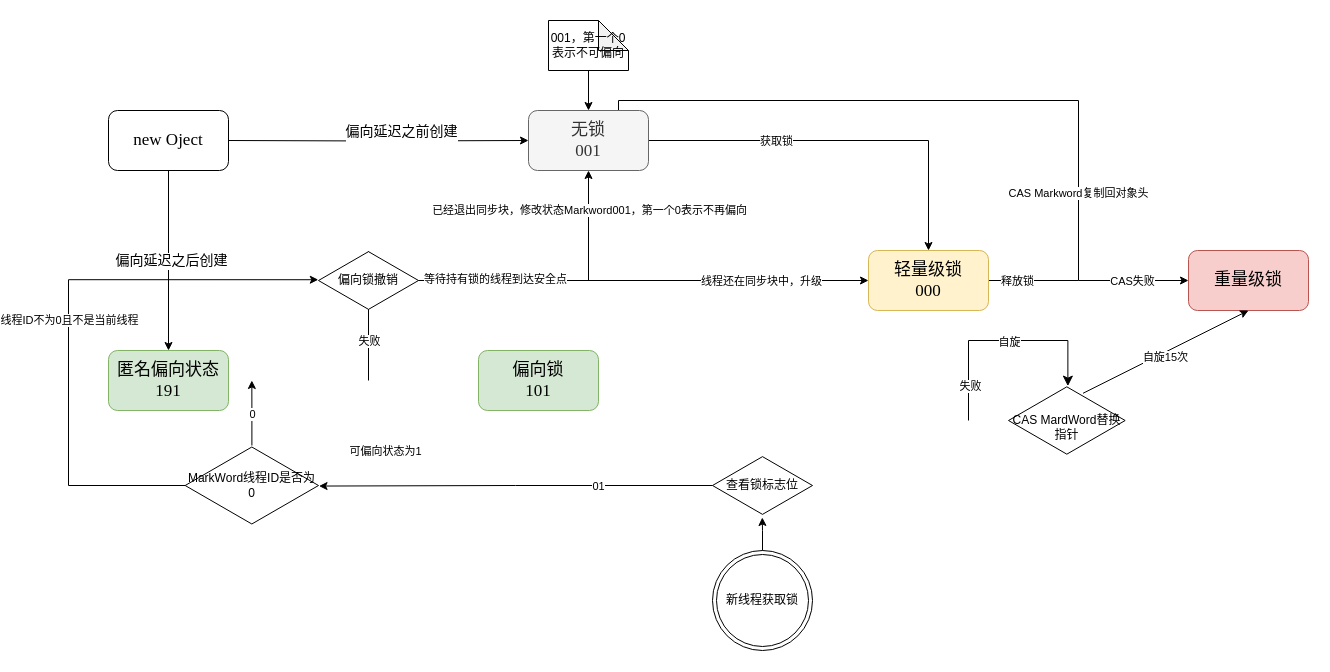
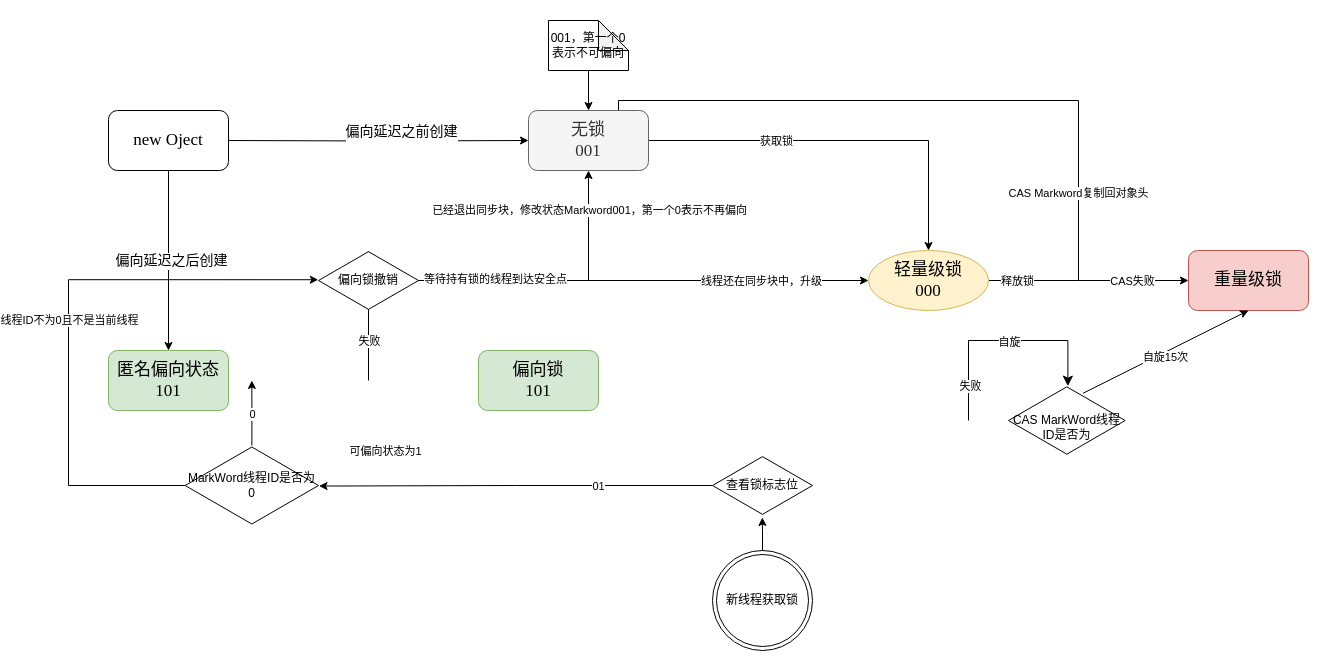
node "轻量级锁 000": shape rounded rectangle -> ellipse
node "匿名偏向状态 191": label "匿名偏向状态 191" -> "匿名偏向状态 101"
node "CAS MardWord替换指针": label "CAS MardWord替换指针" -> "CAS MarkWord线程ID是否为"
